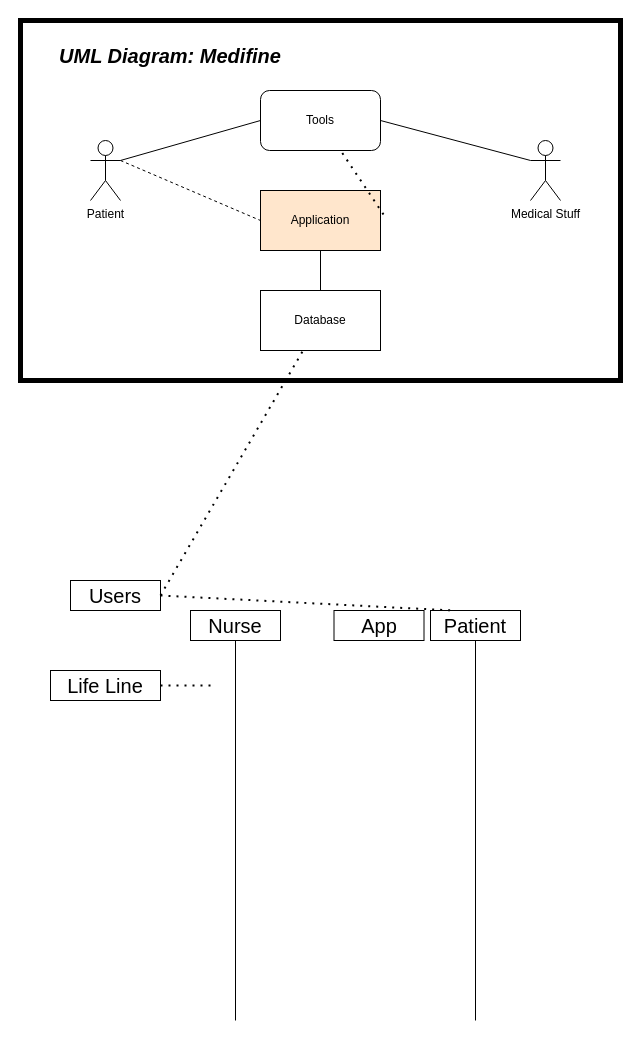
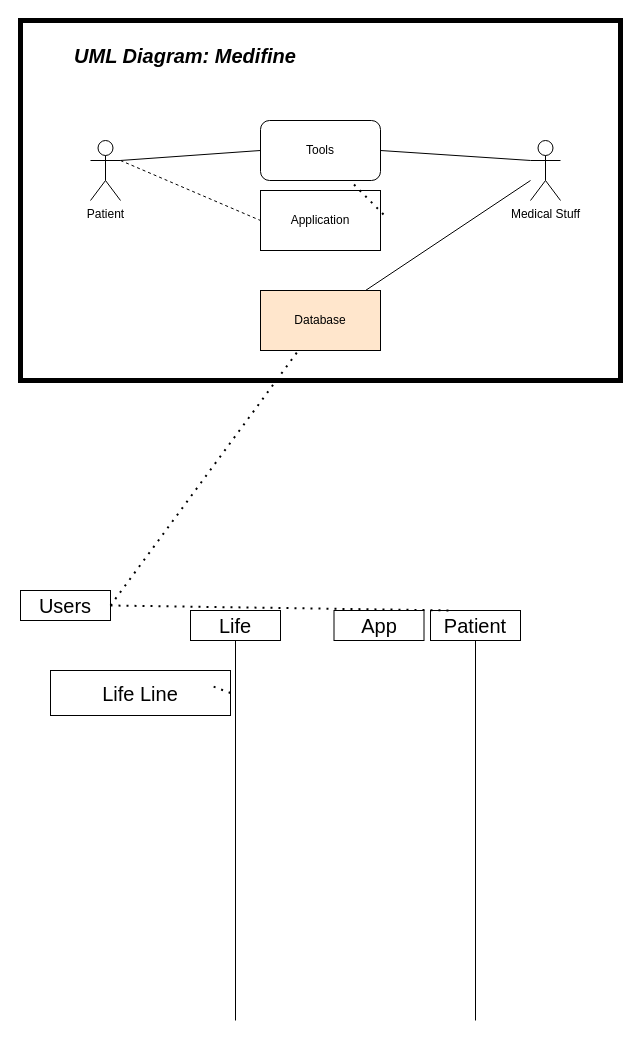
node "UML Diagram: Medifine": moved (171, 56) -> (186, 56)
node "Tools": moved (321, 121) -> (321, 151)
node "Application": fillcolor #ffe6cc -> #ffffff
edge "Application" -- "Database": now "Medical Stuff" -- "Database"
node "Database": fillcolor #ffffff -> #ffe6cc
node "Users": moved (116, 596) -> (66, 606)
node "Nurse": label "Nurse" -> "Life"
node "Life Line": size 110x30 -> 180x45
